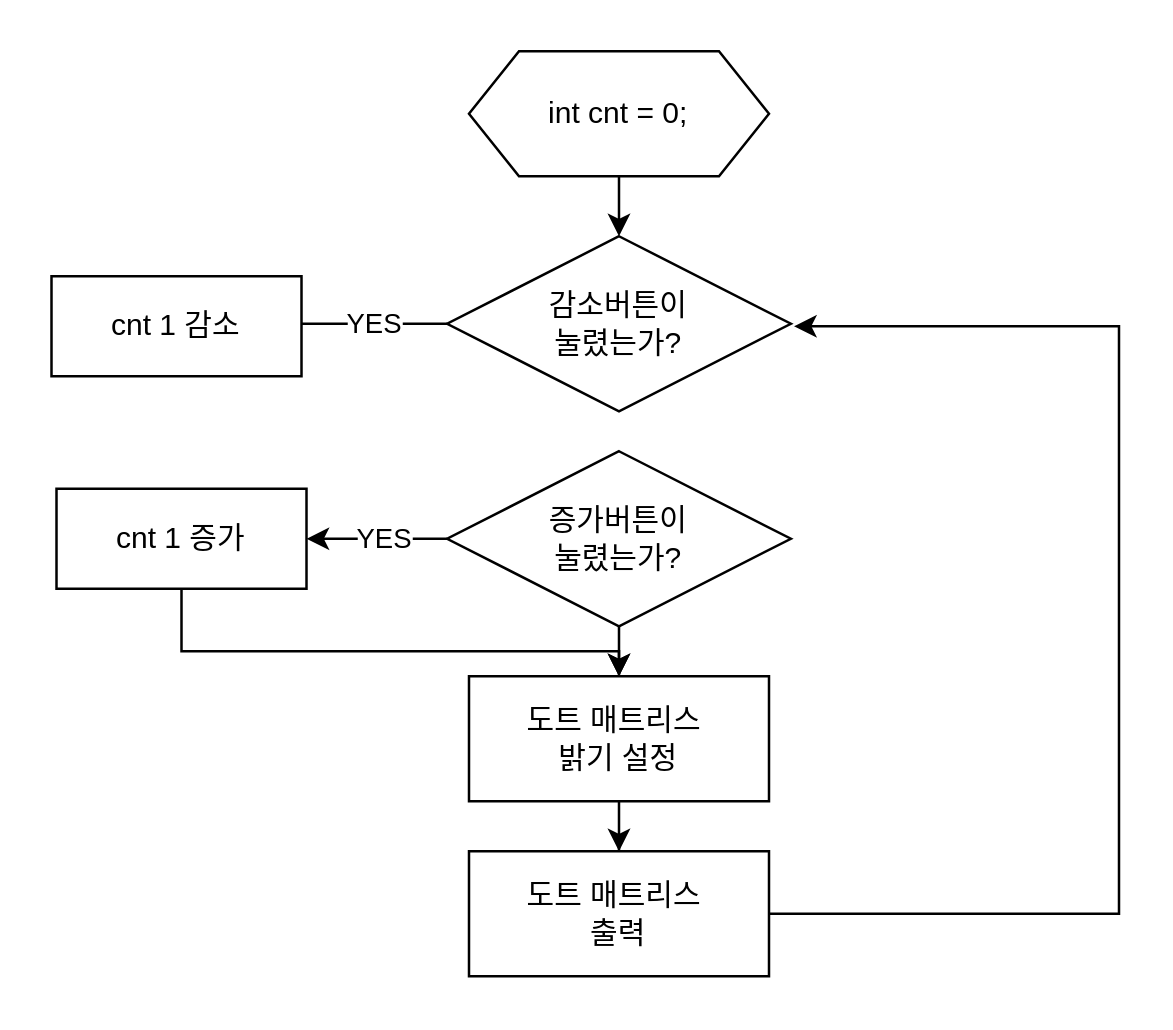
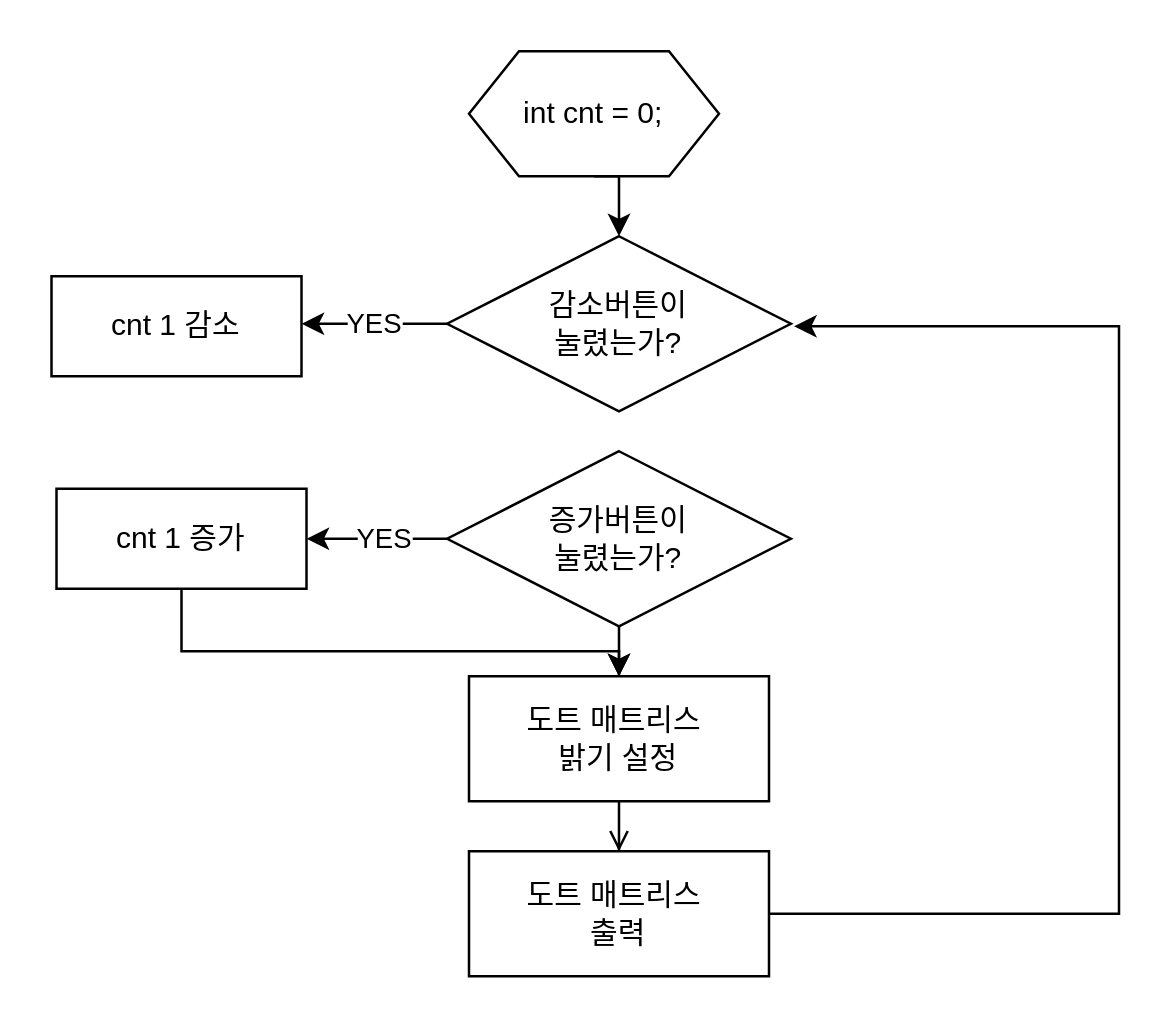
node "int cnt = 0;": size 300x125 -> 250x125
edge "감소버튼이 눌렸는가?" -- "cnt 1 감소": arrowhead none -> classic
edge "도트 매트리스 밝기 설정" -> "도트 매트리스 출력": arrowhead classic -> open
